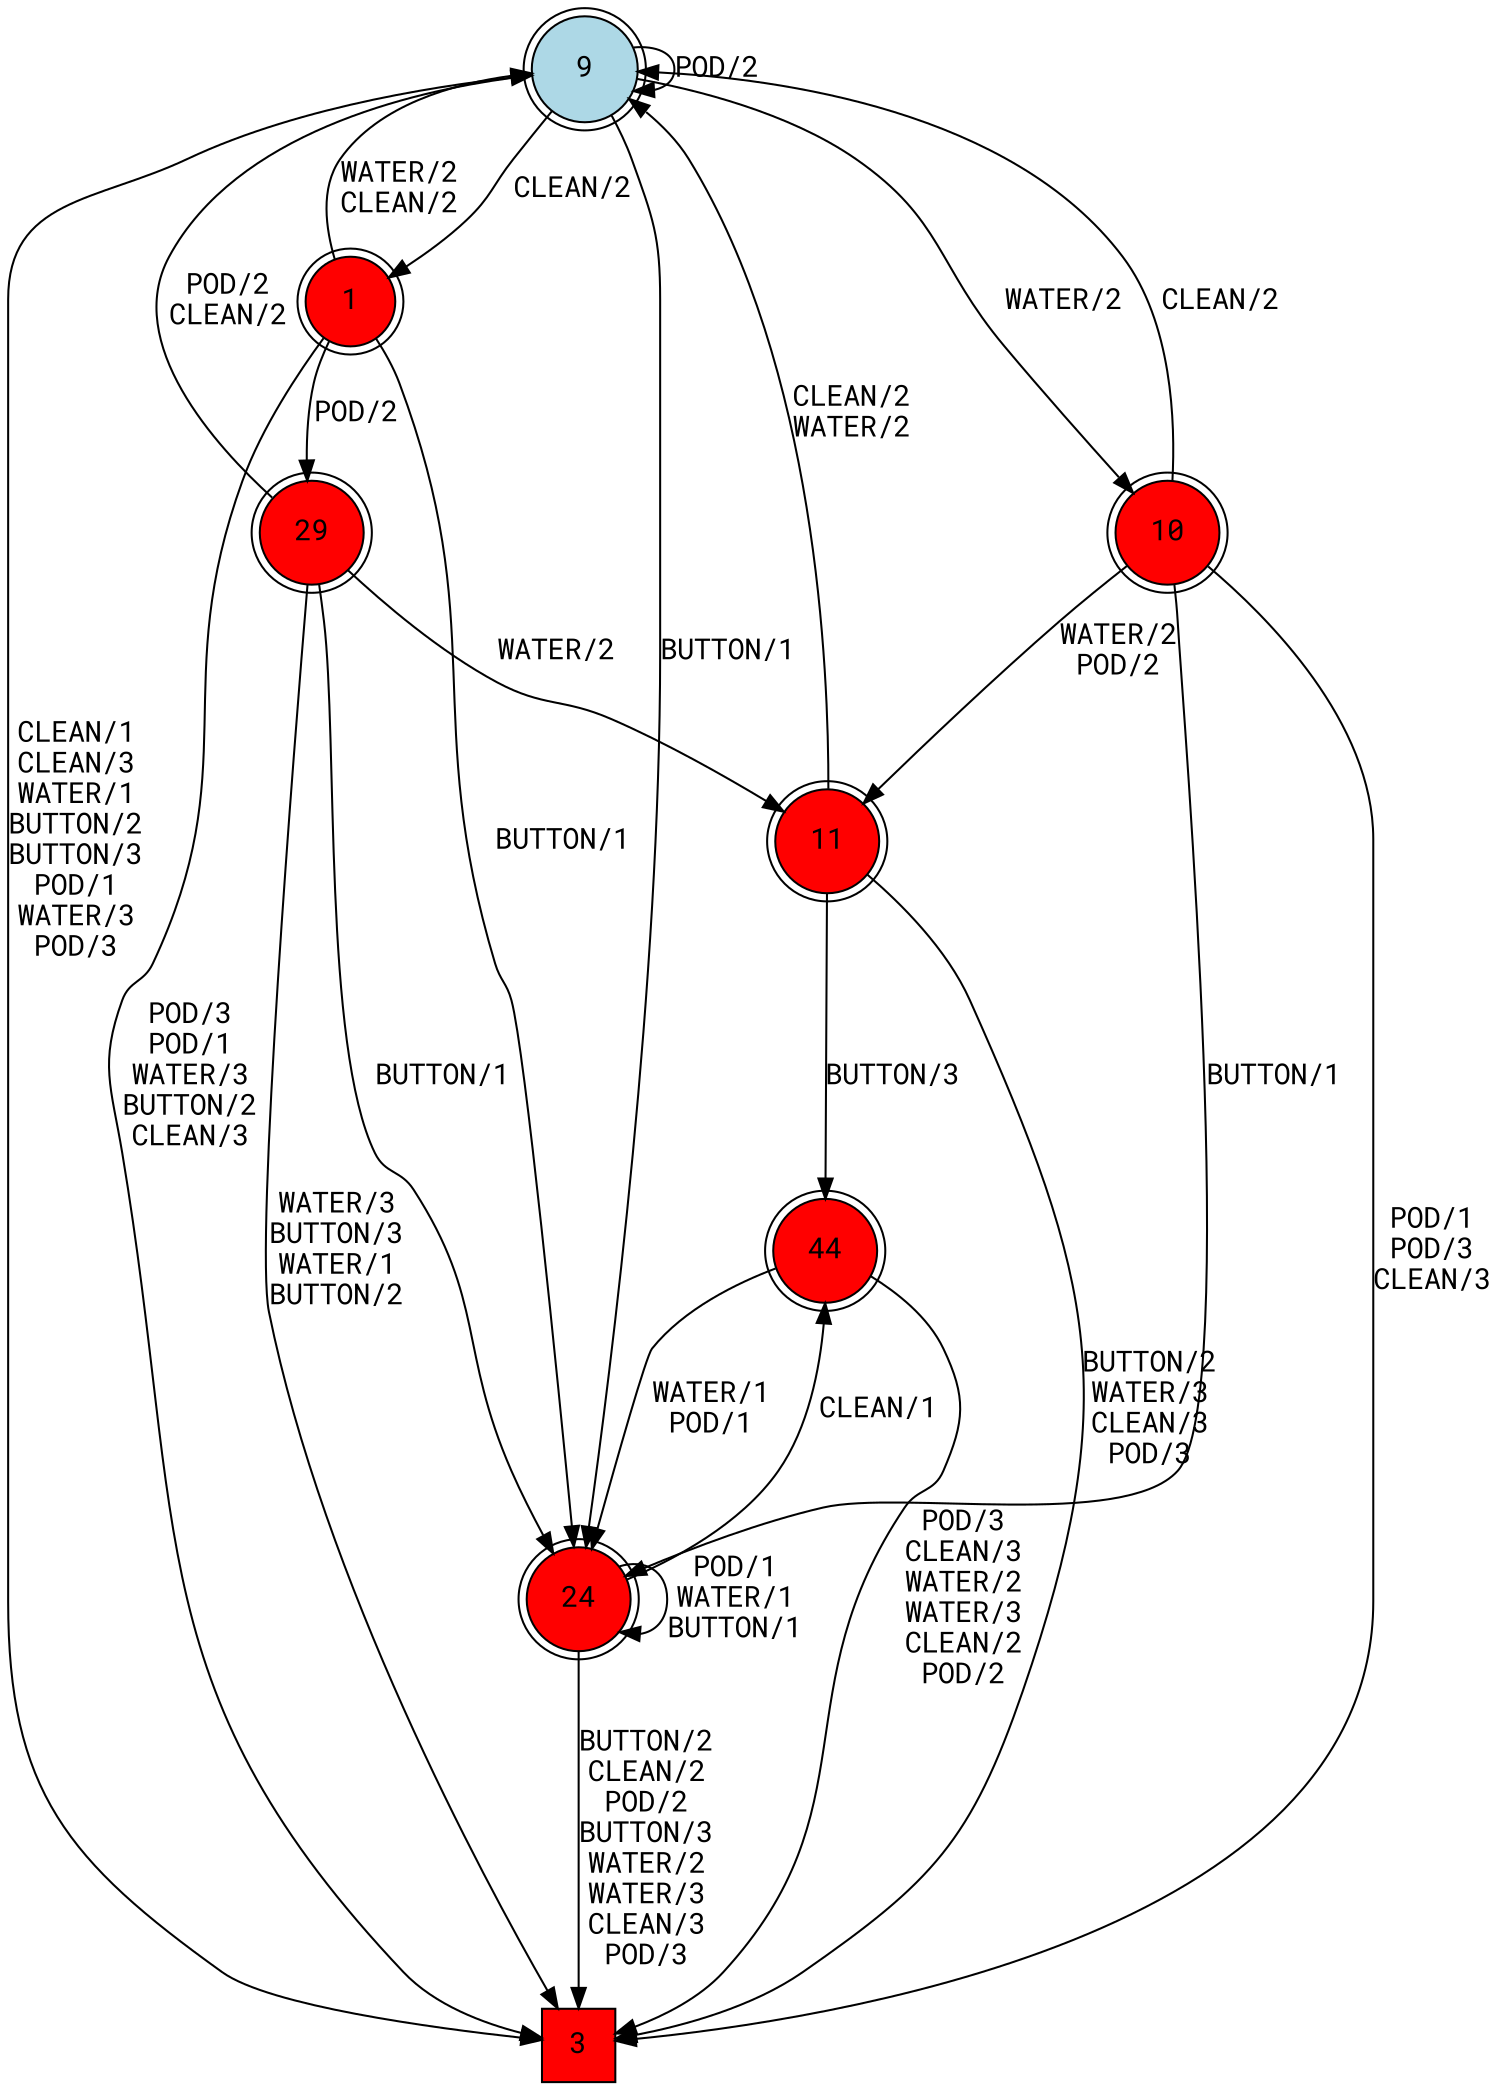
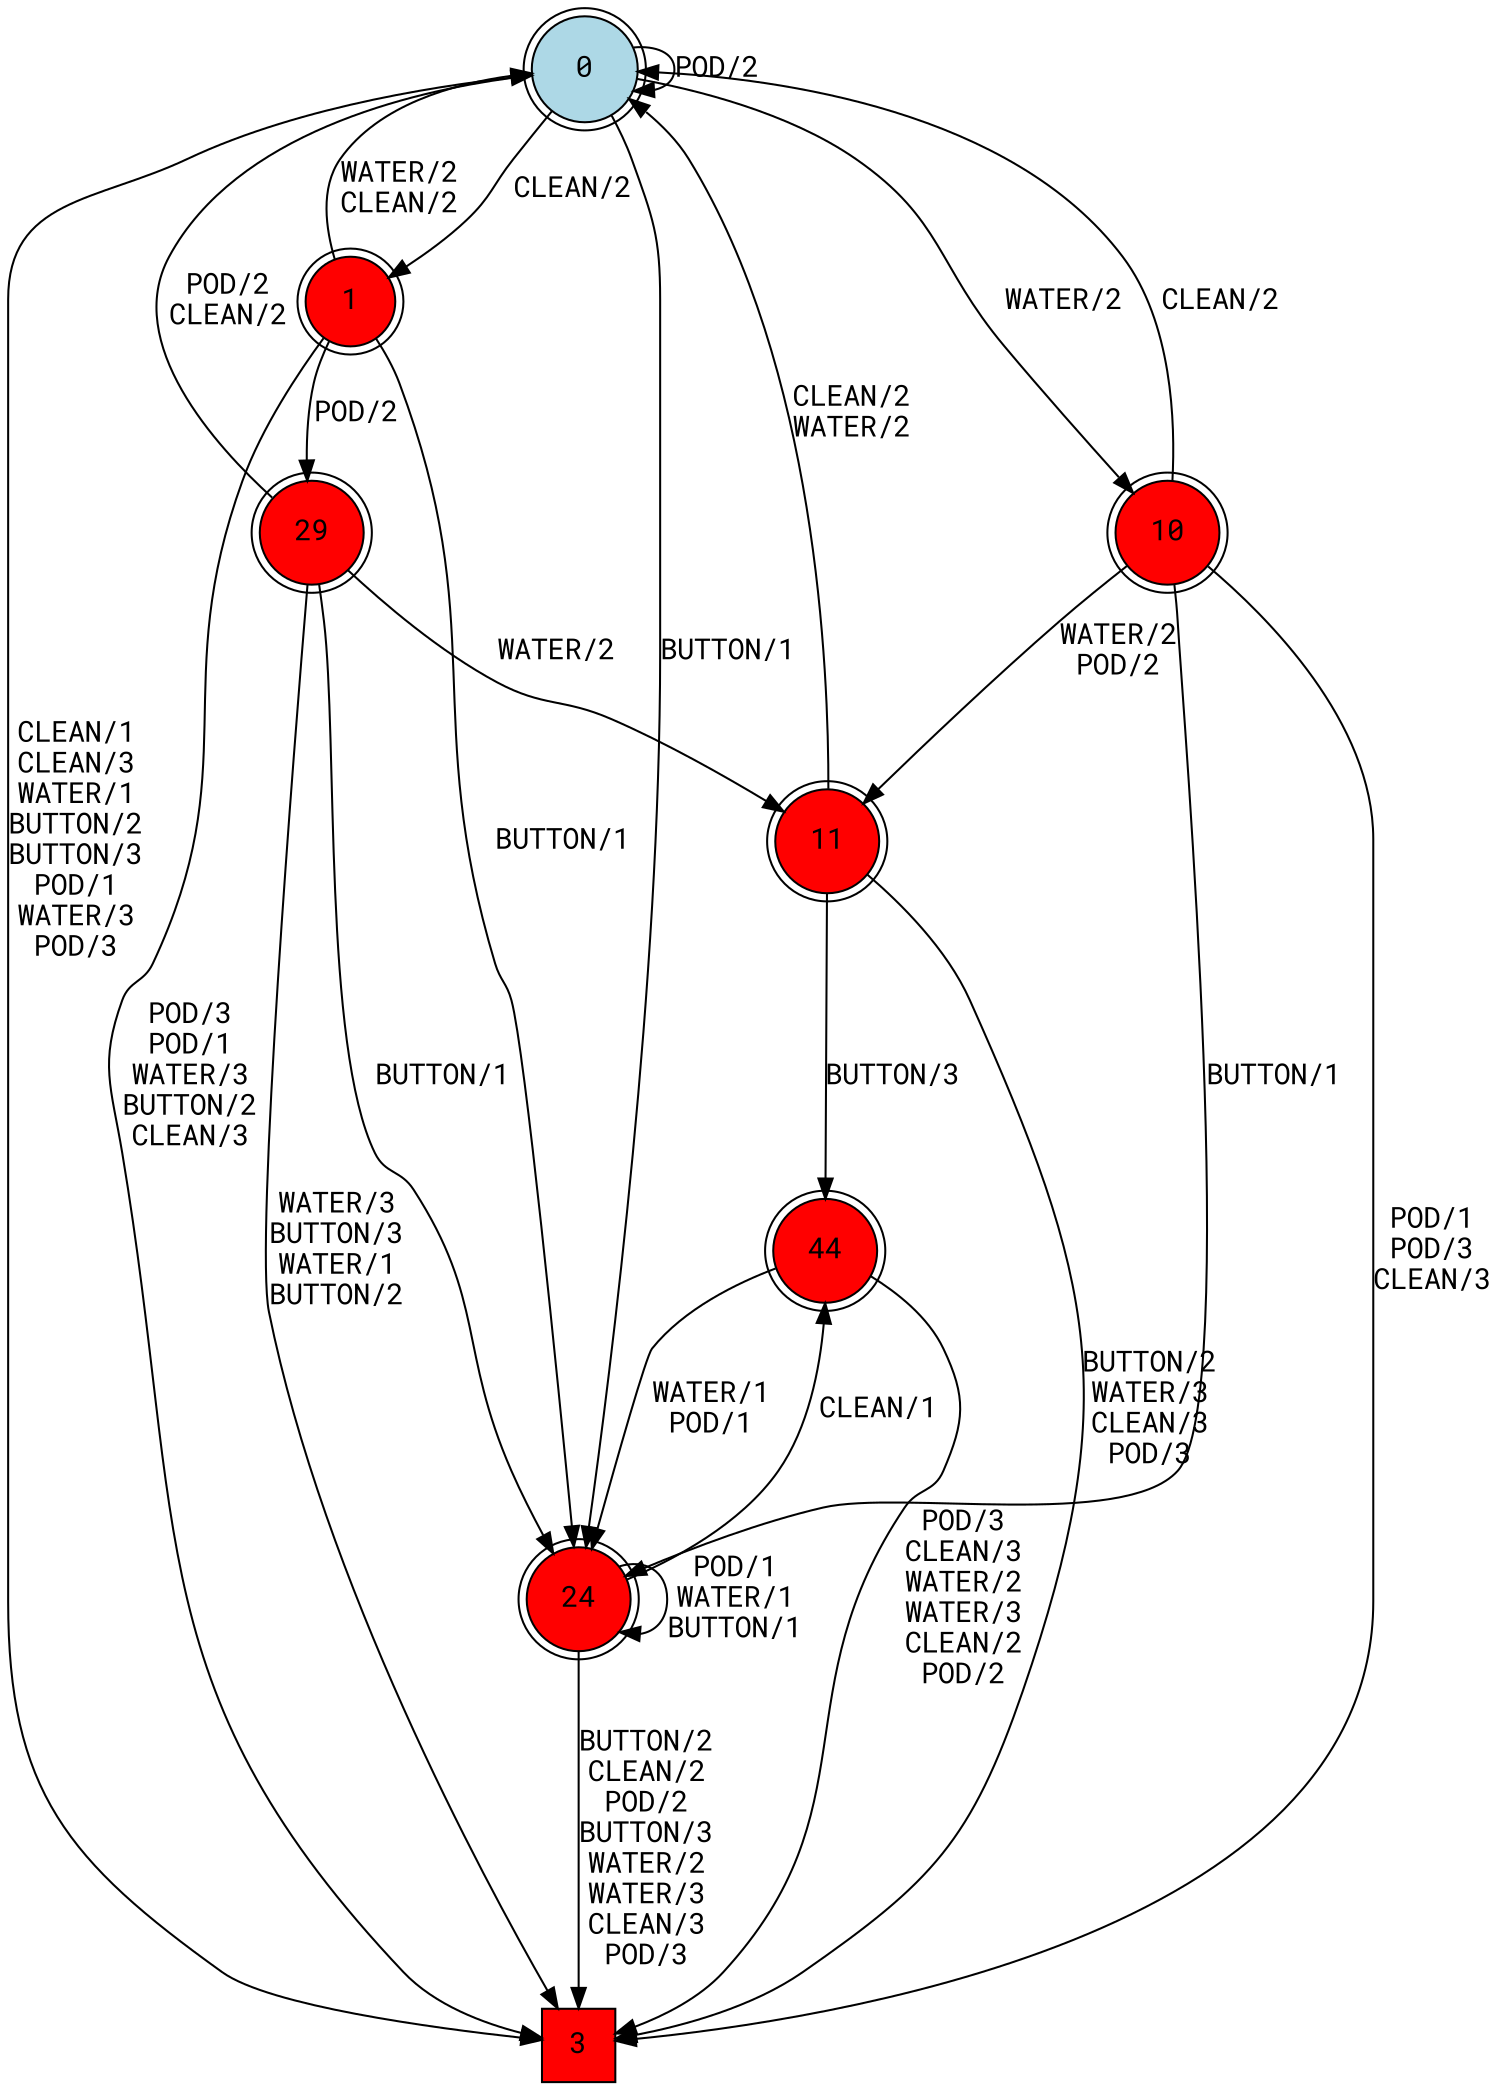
node "9": label "9" -> "0"
